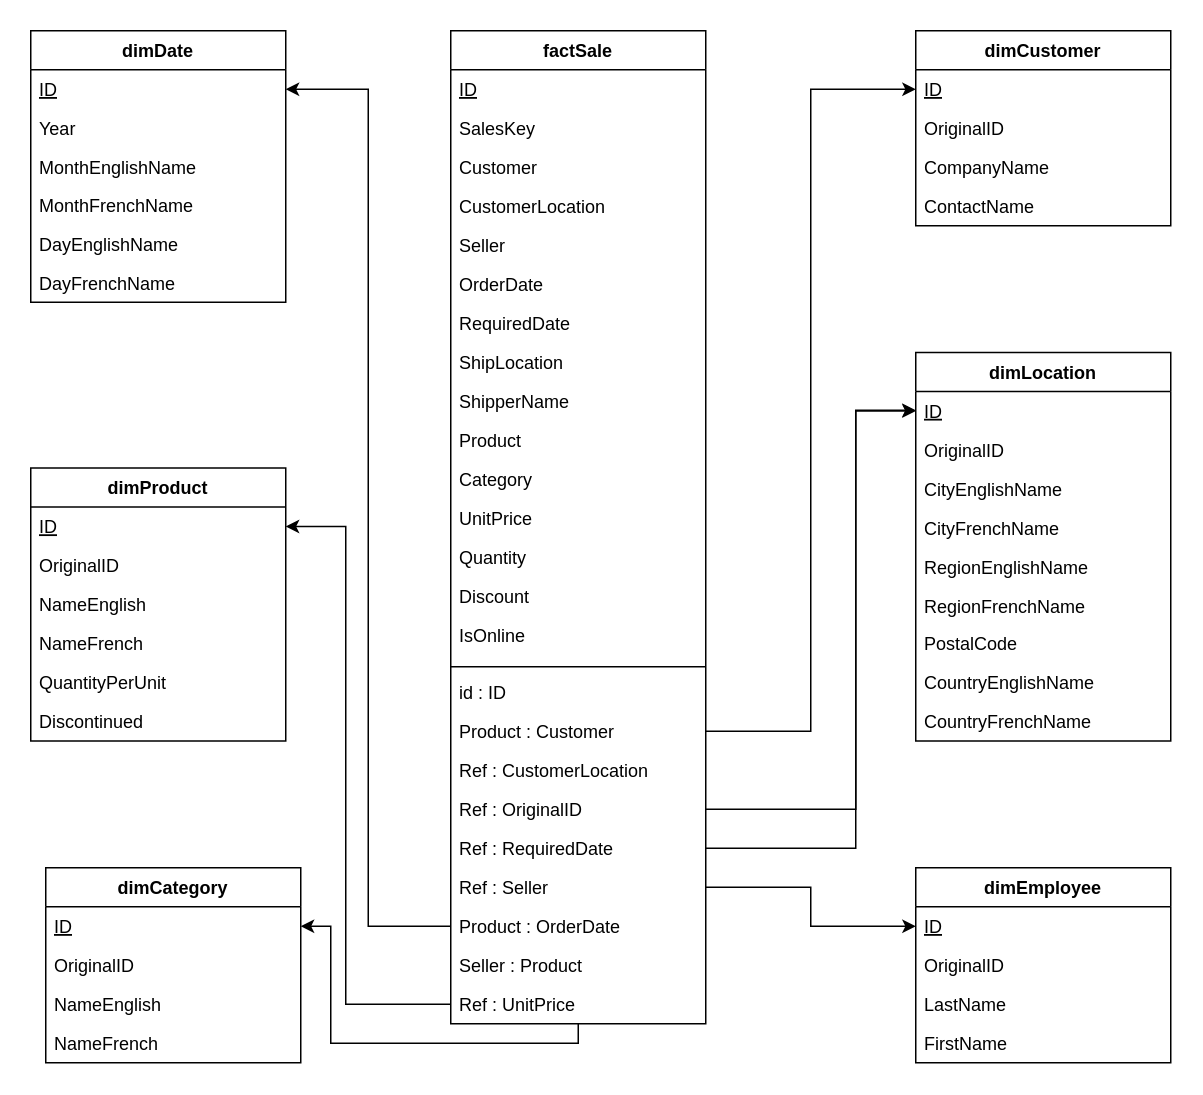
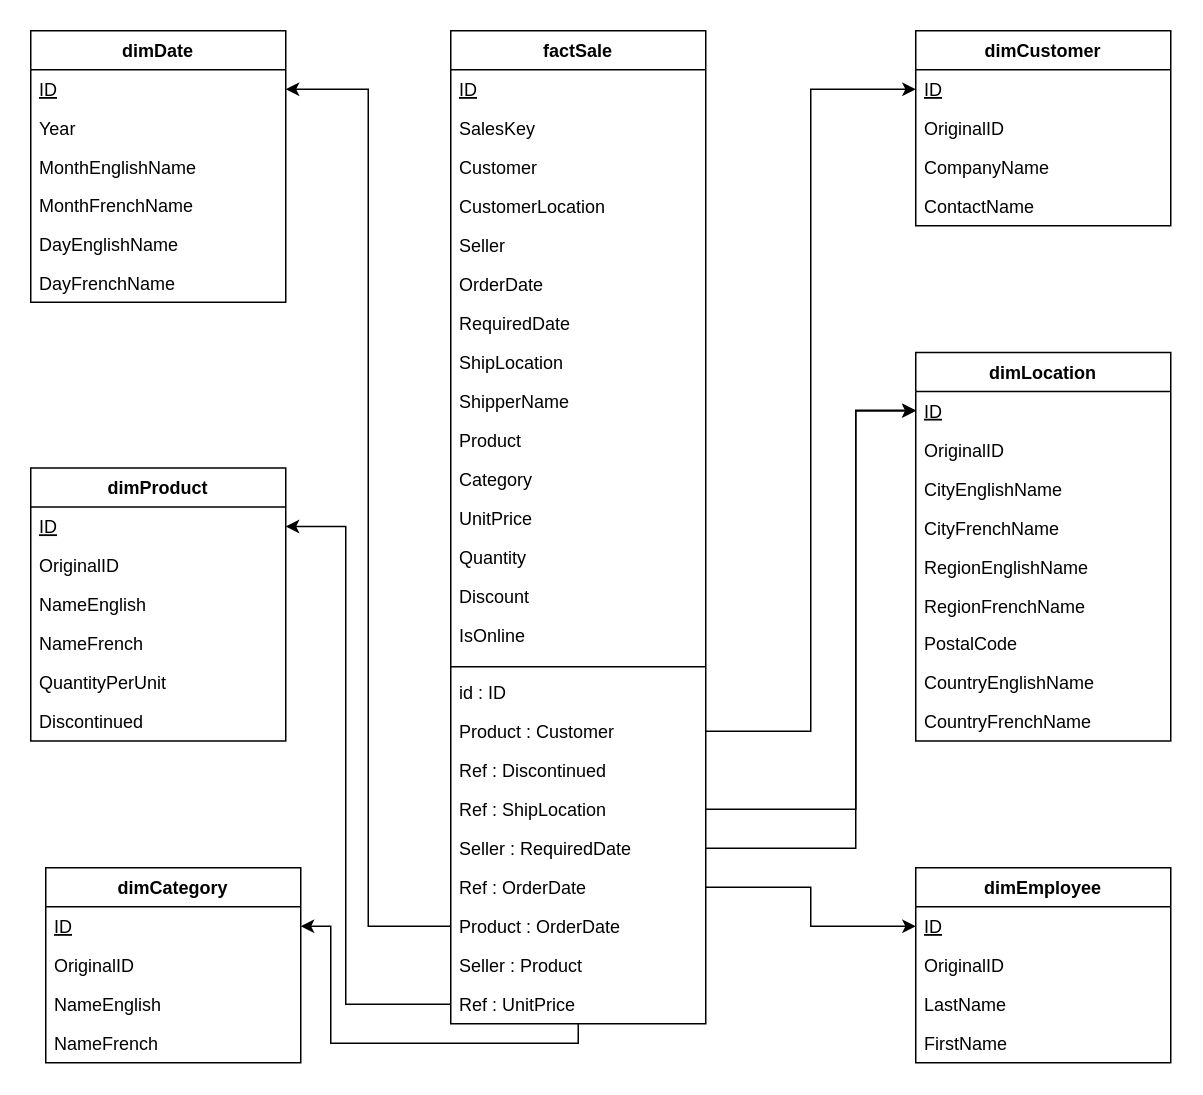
node "Ref : CustomerLocation": label "Ref : CustomerLocation" -> "Ref : Discontinued"
node "Ref : OriginalID": label "Ref : OriginalID" -> "Ref : ShipLocation"
node "Ref : RequiredDate": label "Ref : RequiredDate" -> "Seller : RequiredDate"
node "Ref : Seller": label "Ref : Seller" -> "Ref : OrderDate"
